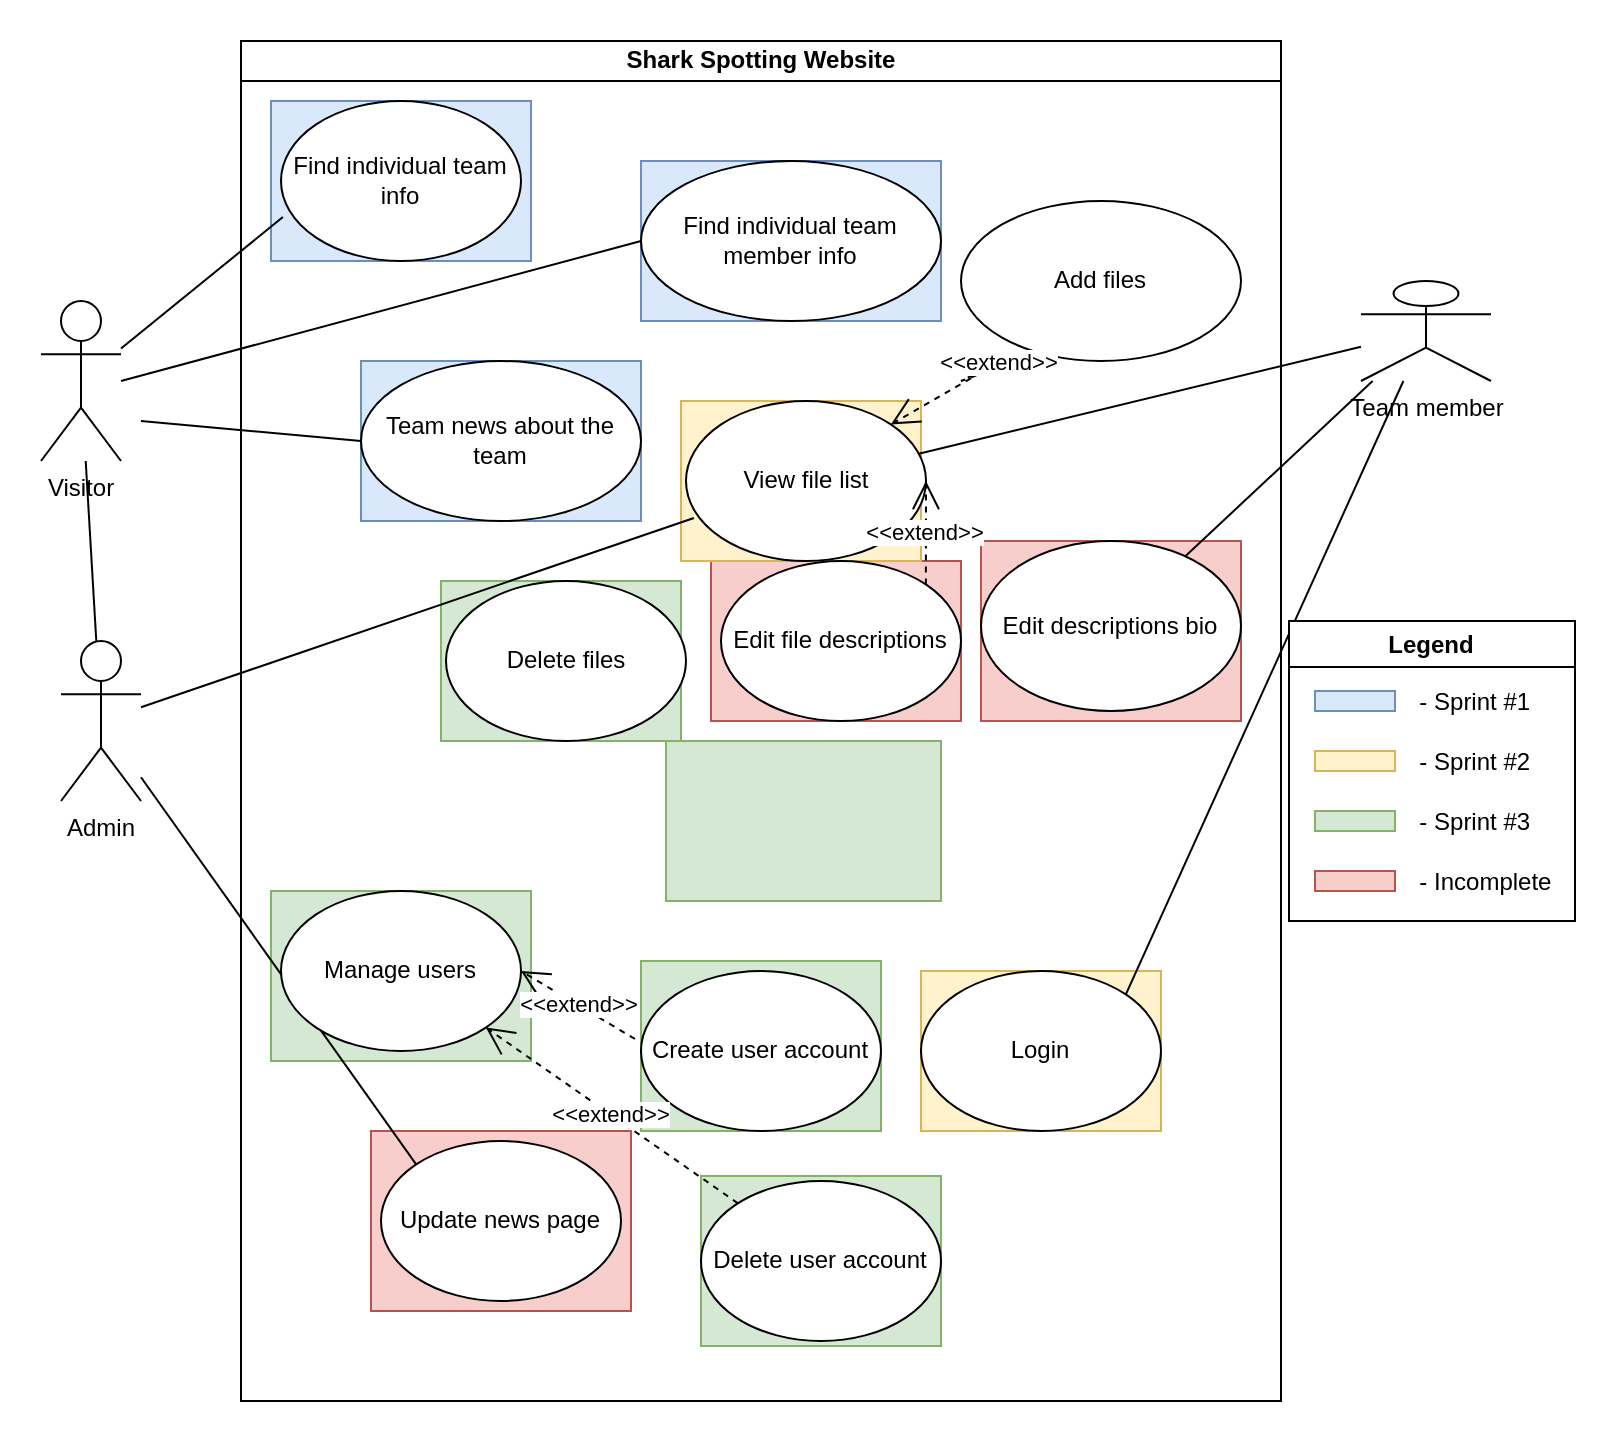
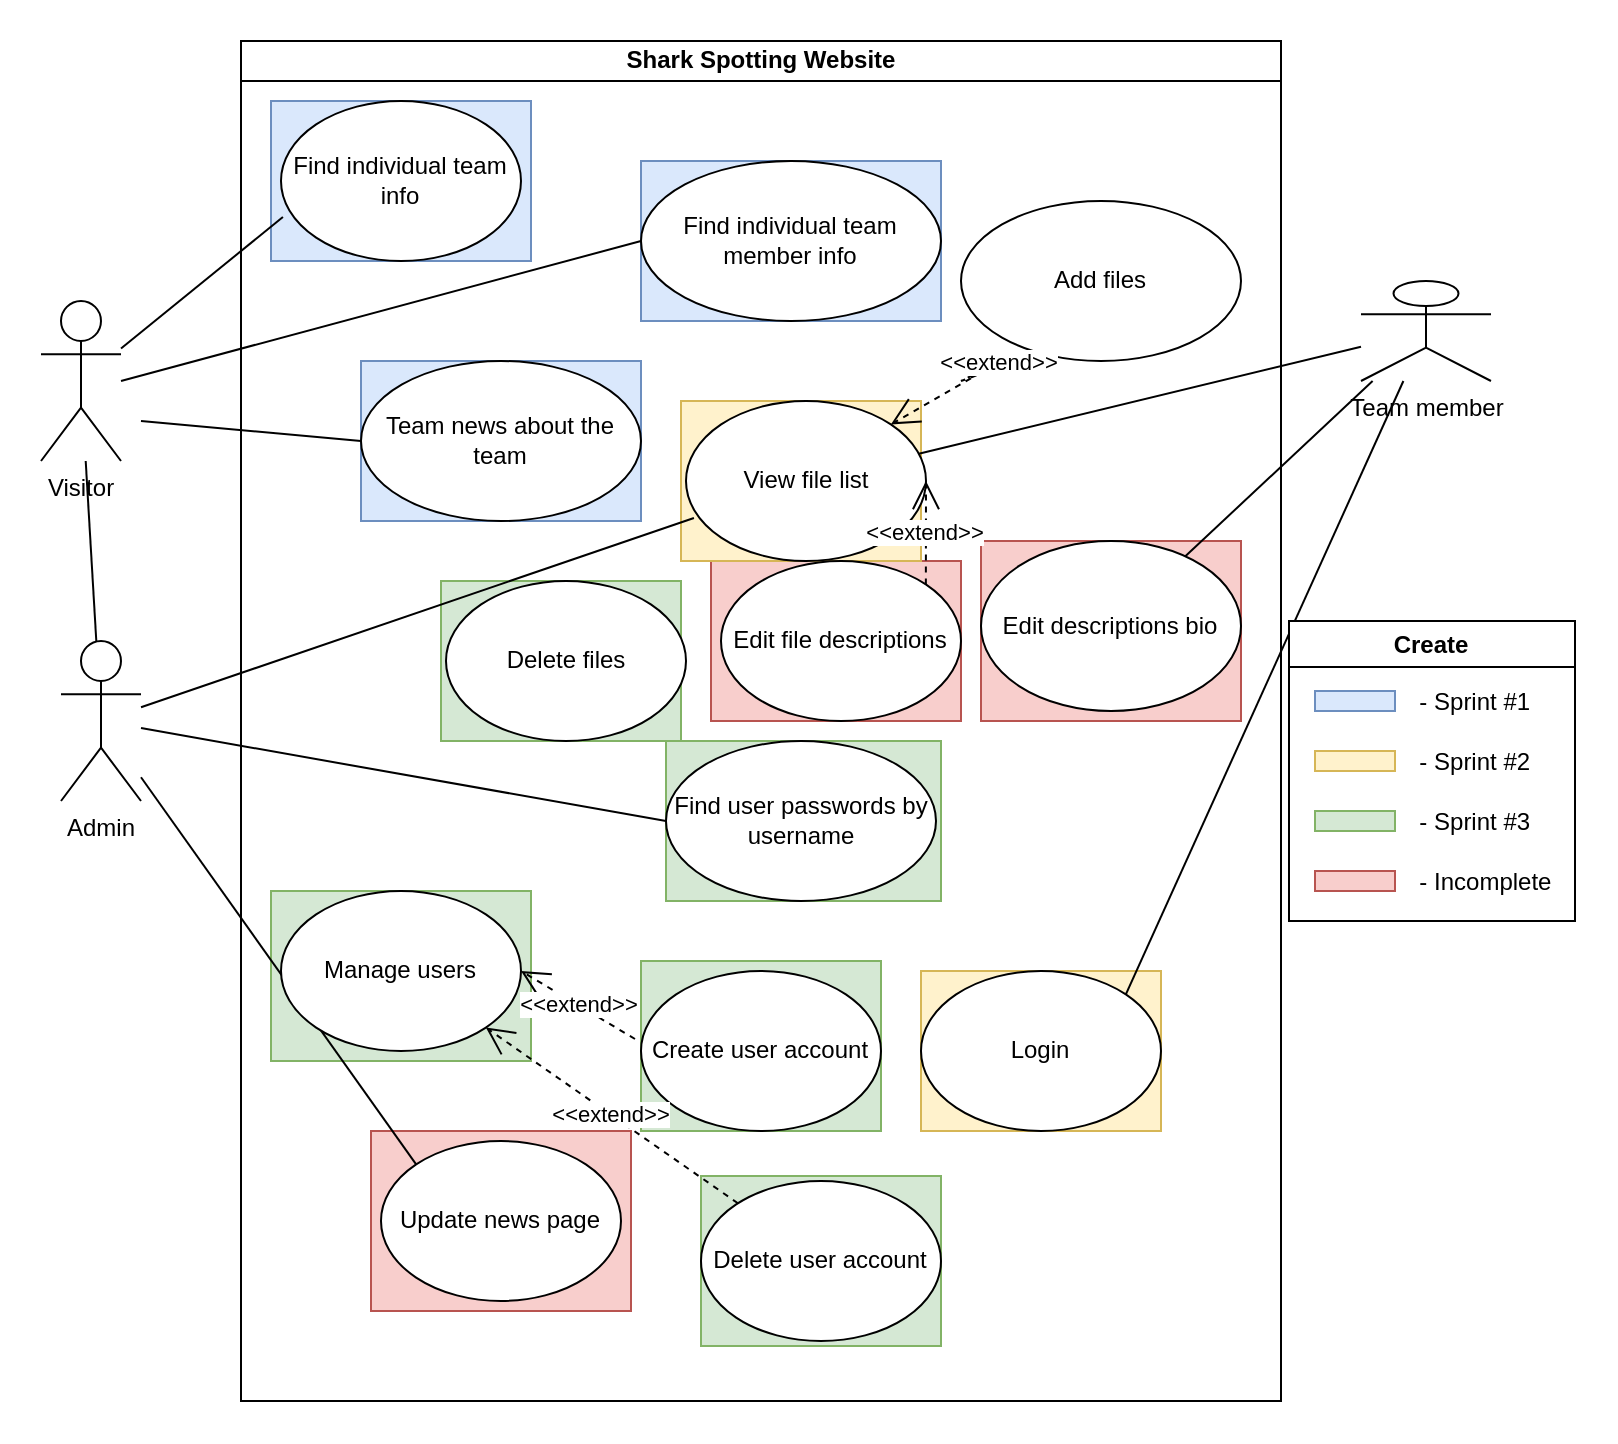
node "Legend": label "Legend" -> "Create"
edge "Admin" -- "Find user passwords by username": added
node "Find user passwords by username": added
